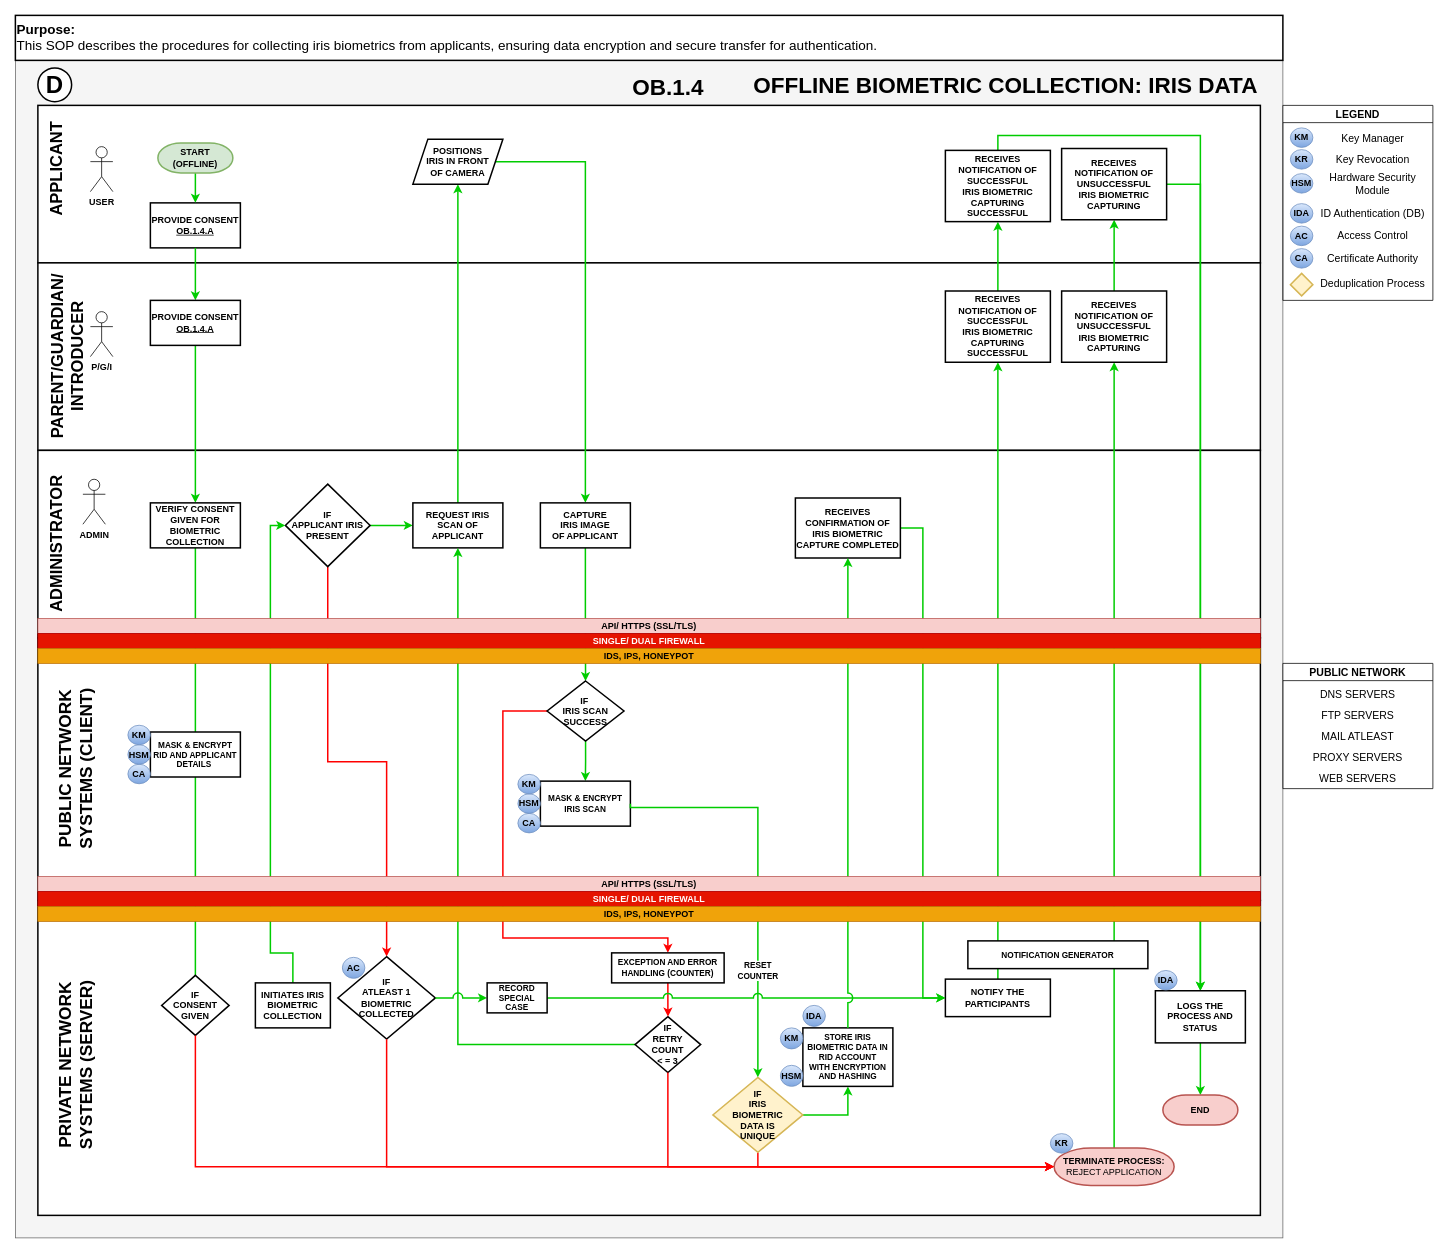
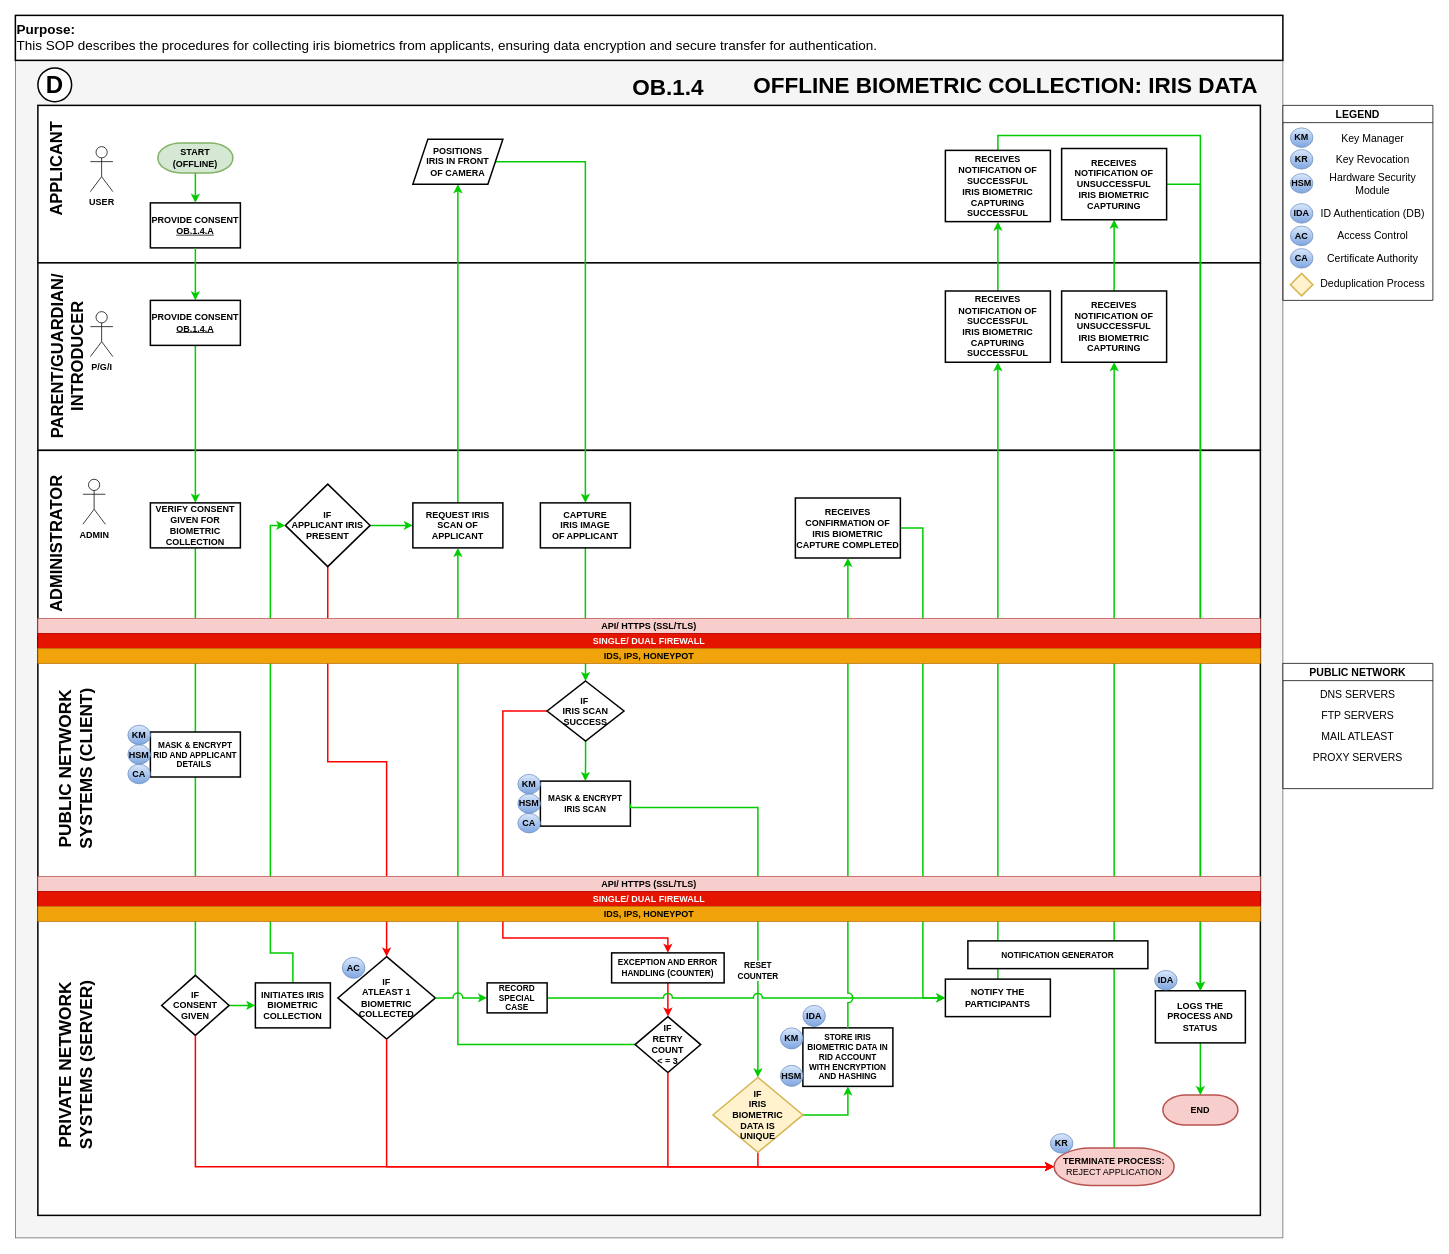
node "WEB SERVERS": removed
edge "IF CONSENT GIVEN" -> "INITIATES IRIS BIOMETRIC COLLECTION": added
